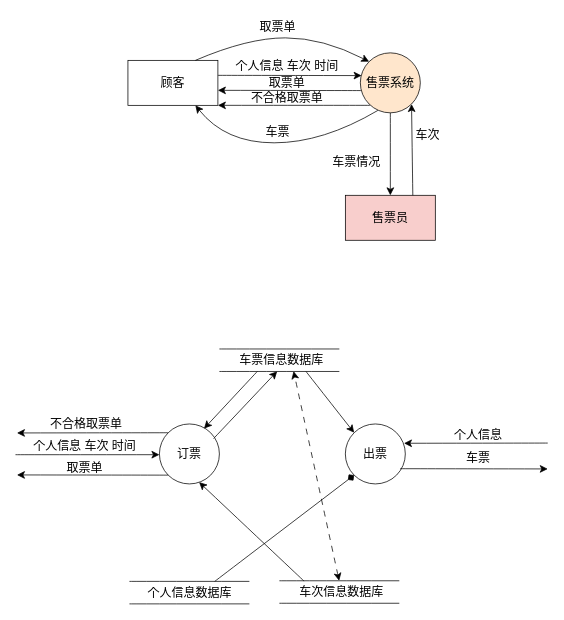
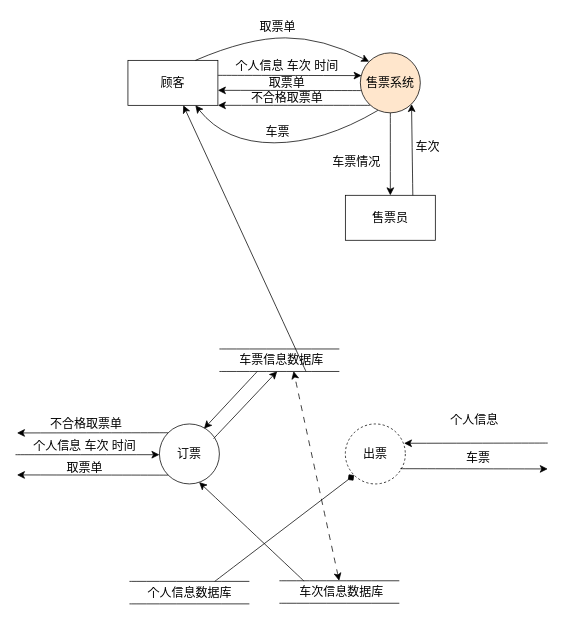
node "车次": moved (428, 135) -> (428, 147)
node "售票员": fillcolor #f8cecc -> #ffffff
edge "车票信息数据库" -> "出票": now "车票信息数据库" -> "顾客"
node "个人信息": moved (479, 435) -> (475, 420)
node "出票": style solid -> dashed
